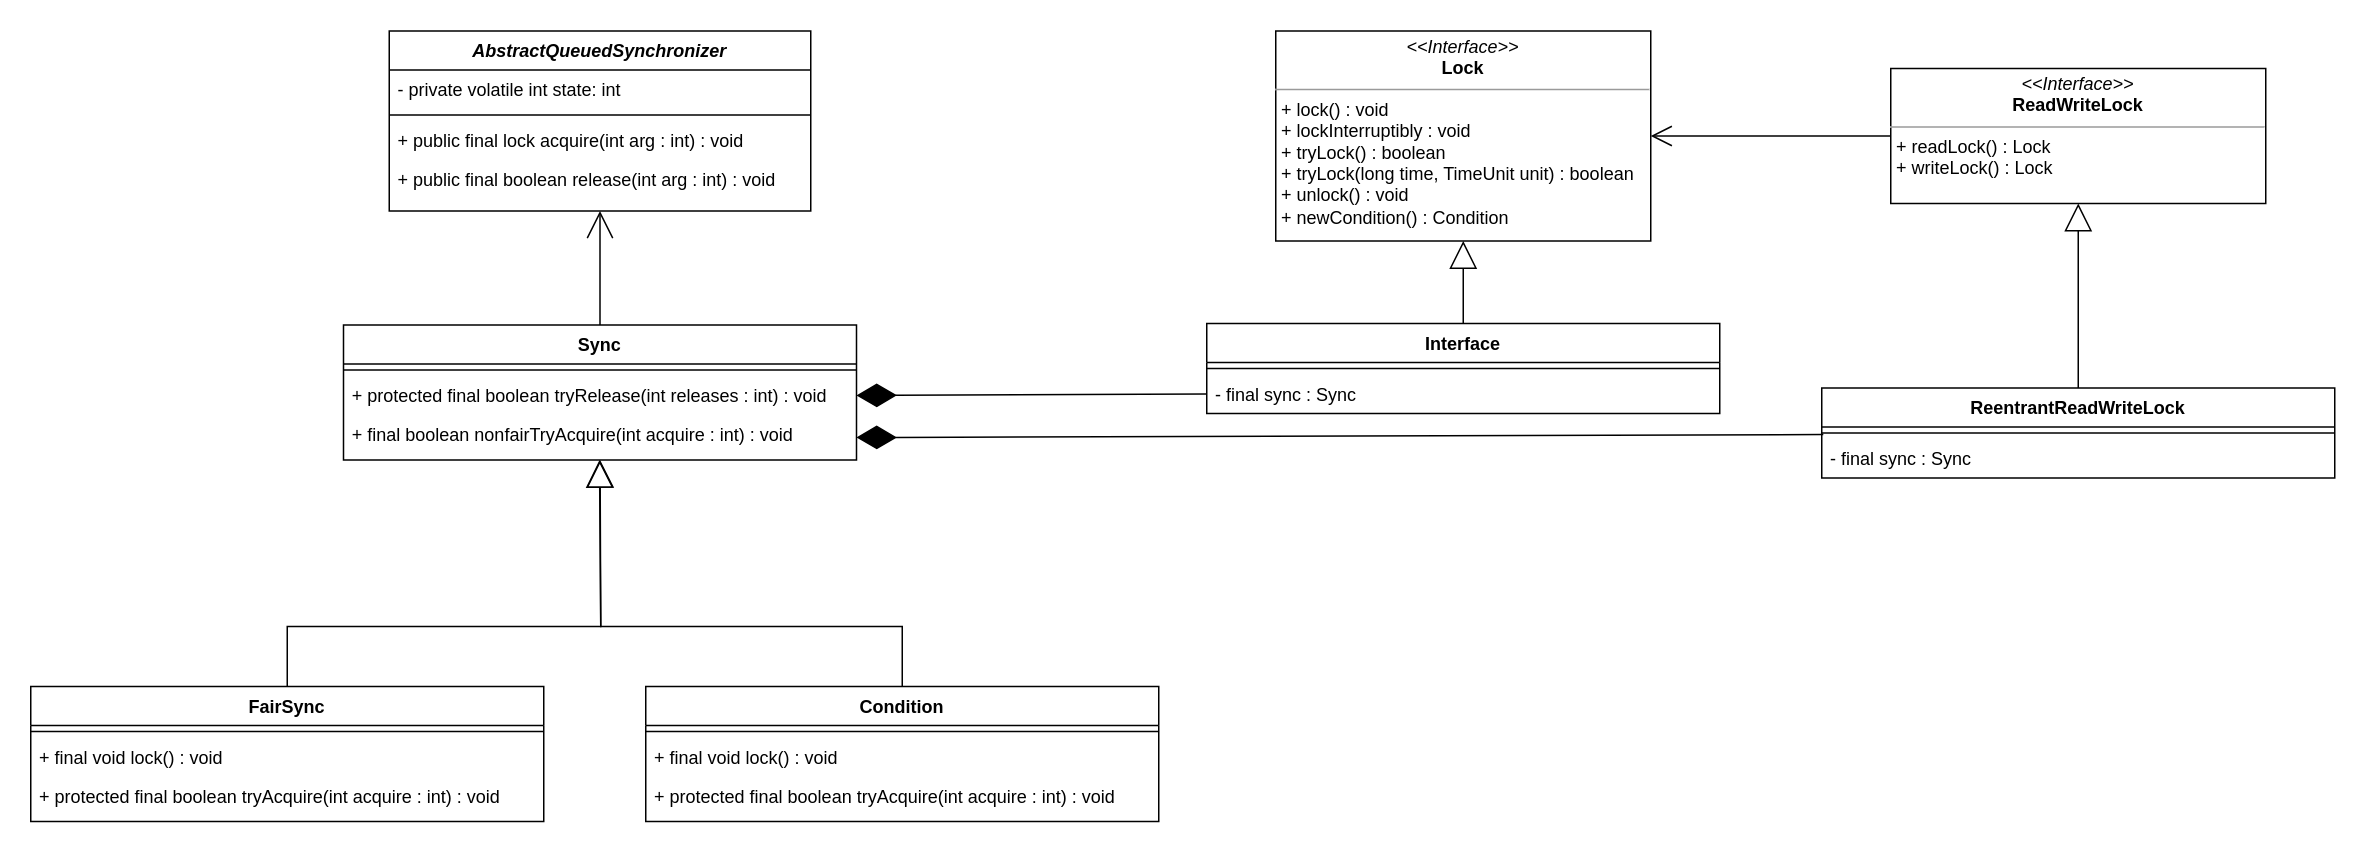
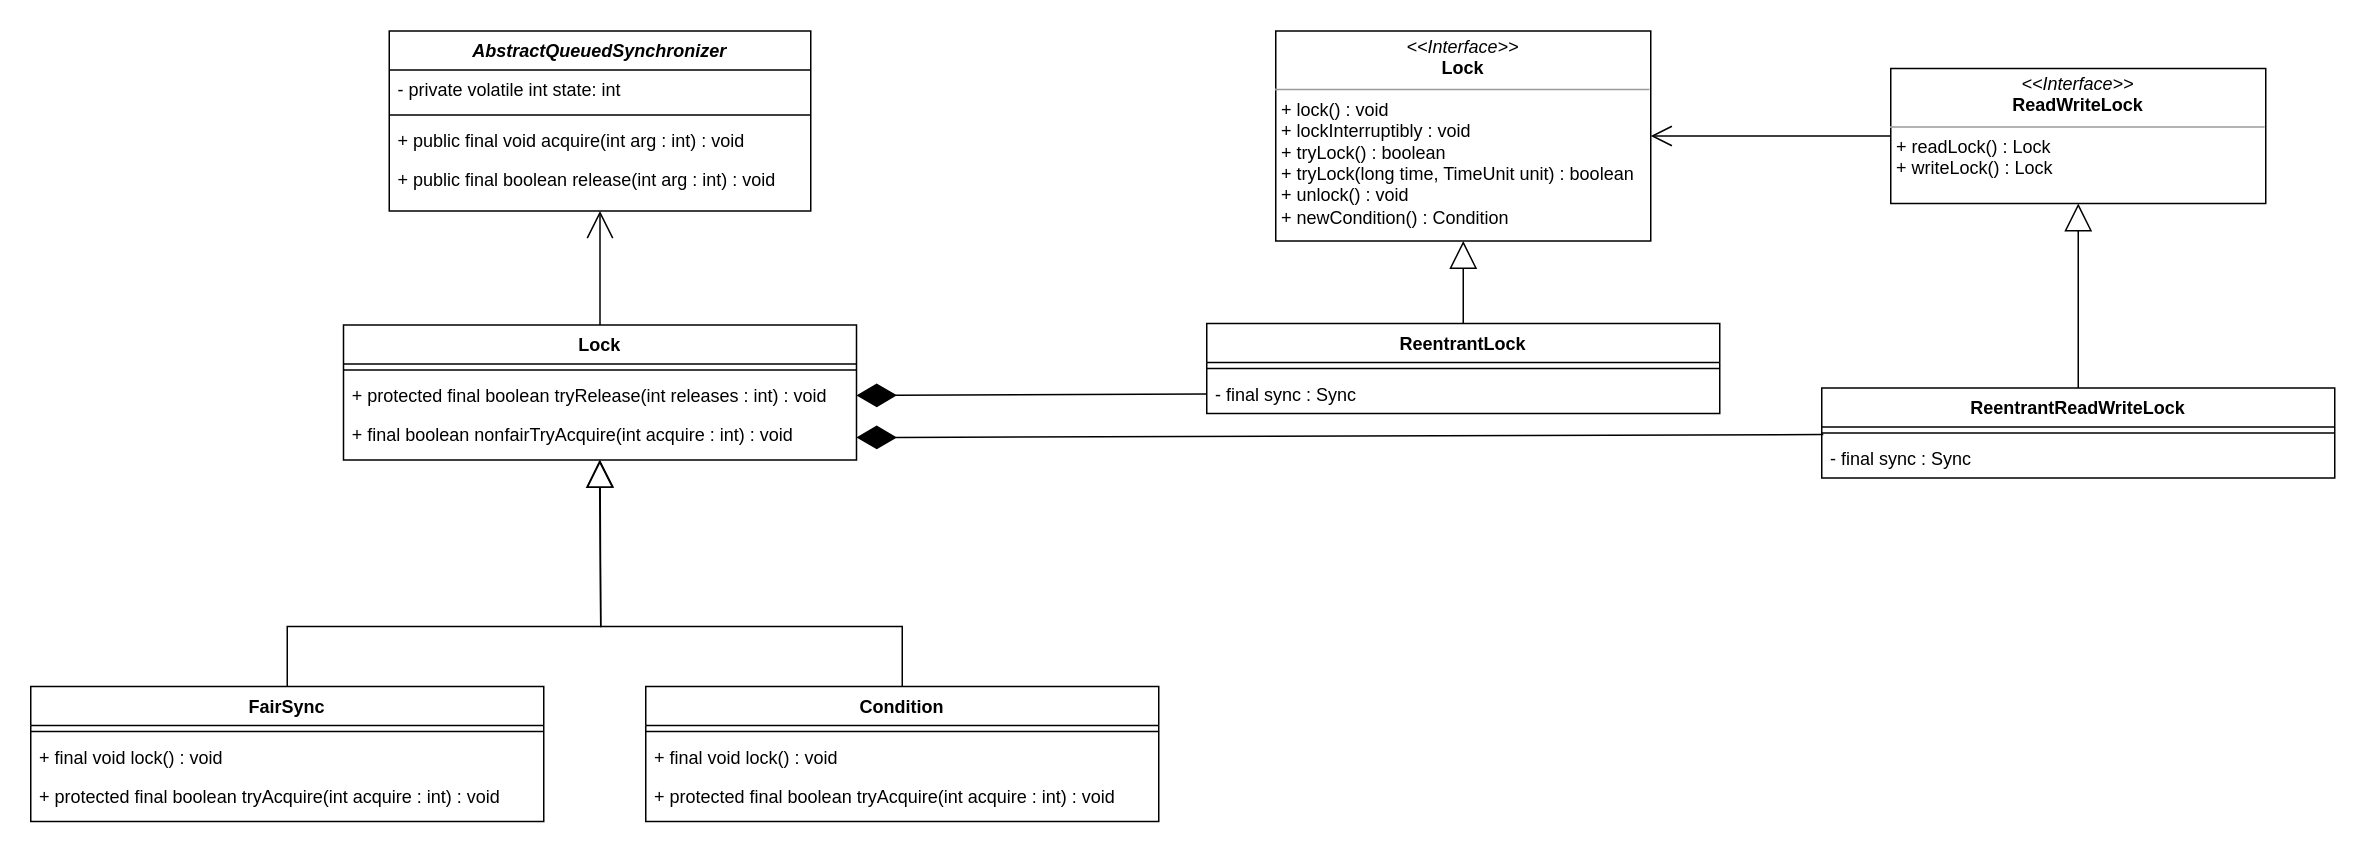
node "+ public final lock acquire(int arg : int) : void": label "+ public final lock acquire(int arg : int) : void" -> "+ public final void acquire(int arg : int) : void"
node "Interface": label "Interface" -> "ReentrantLock"
node "Sync": label "Sync" -> "Lock"
